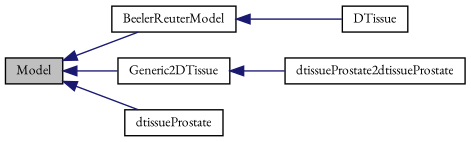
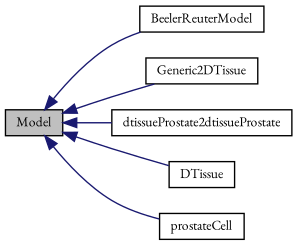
edge "DTissue" -> "BeelerReuterModel": now "DTissue" -> "Model"
edge "dtissueProstate2dtissueProstate" -> "Generic2DTissue": now "dtissueProstate2dtissueProstate" -> "Model"
node "dtissueProstate": label "dtissueProstate" -> "prostateCell"
